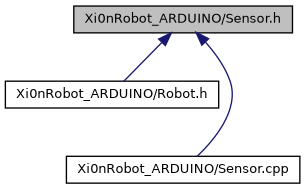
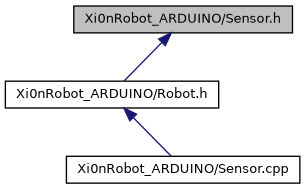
edge "Xi0nRobot_ARDUINO/Sensor.cpp" -> "Xi0nRobot_ARDUINO/Sensor.h": now "Xi0nRobot_ARDUINO/Sensor.cpp" -> "Xi0nRobot_ARDUINO/Robot.h"
